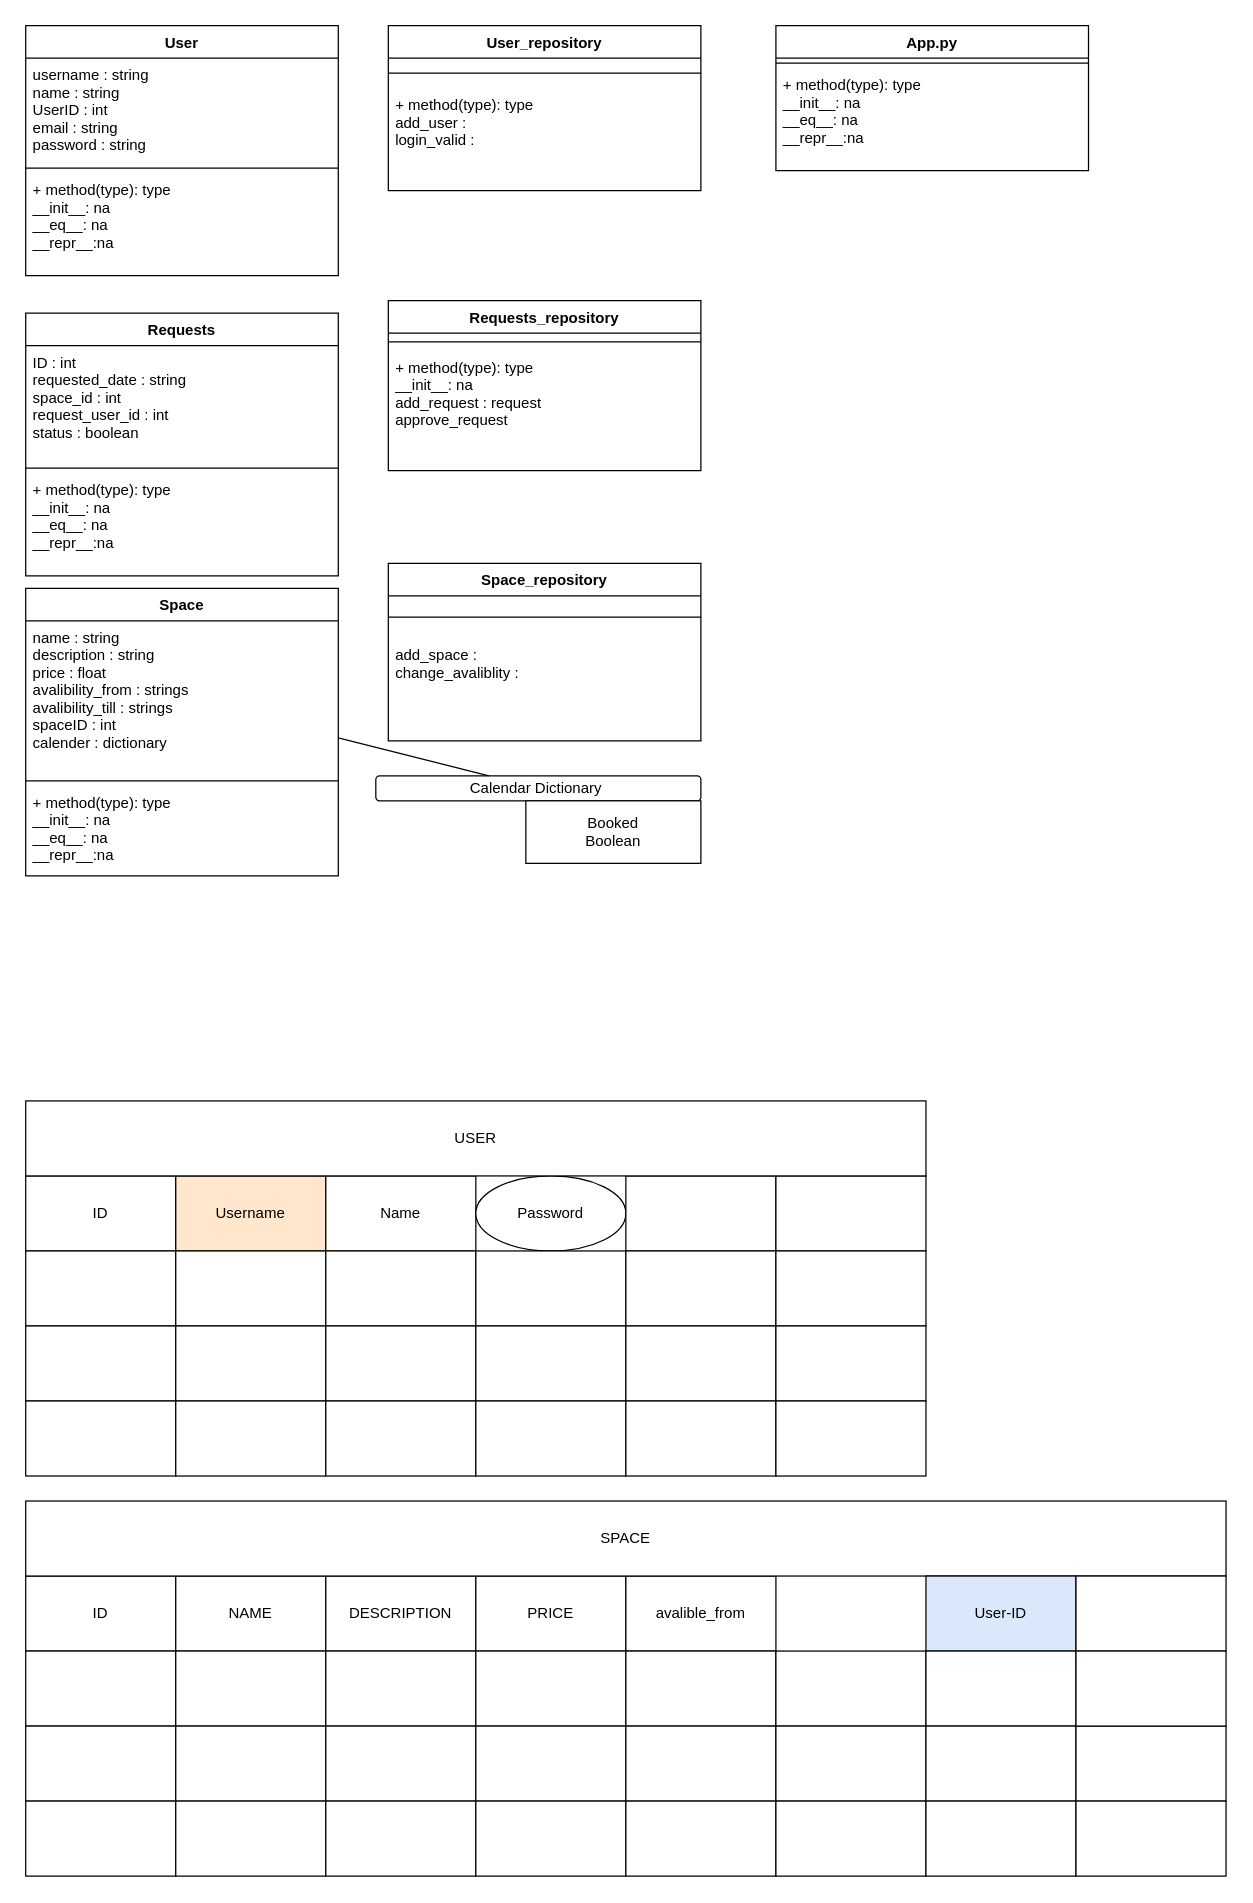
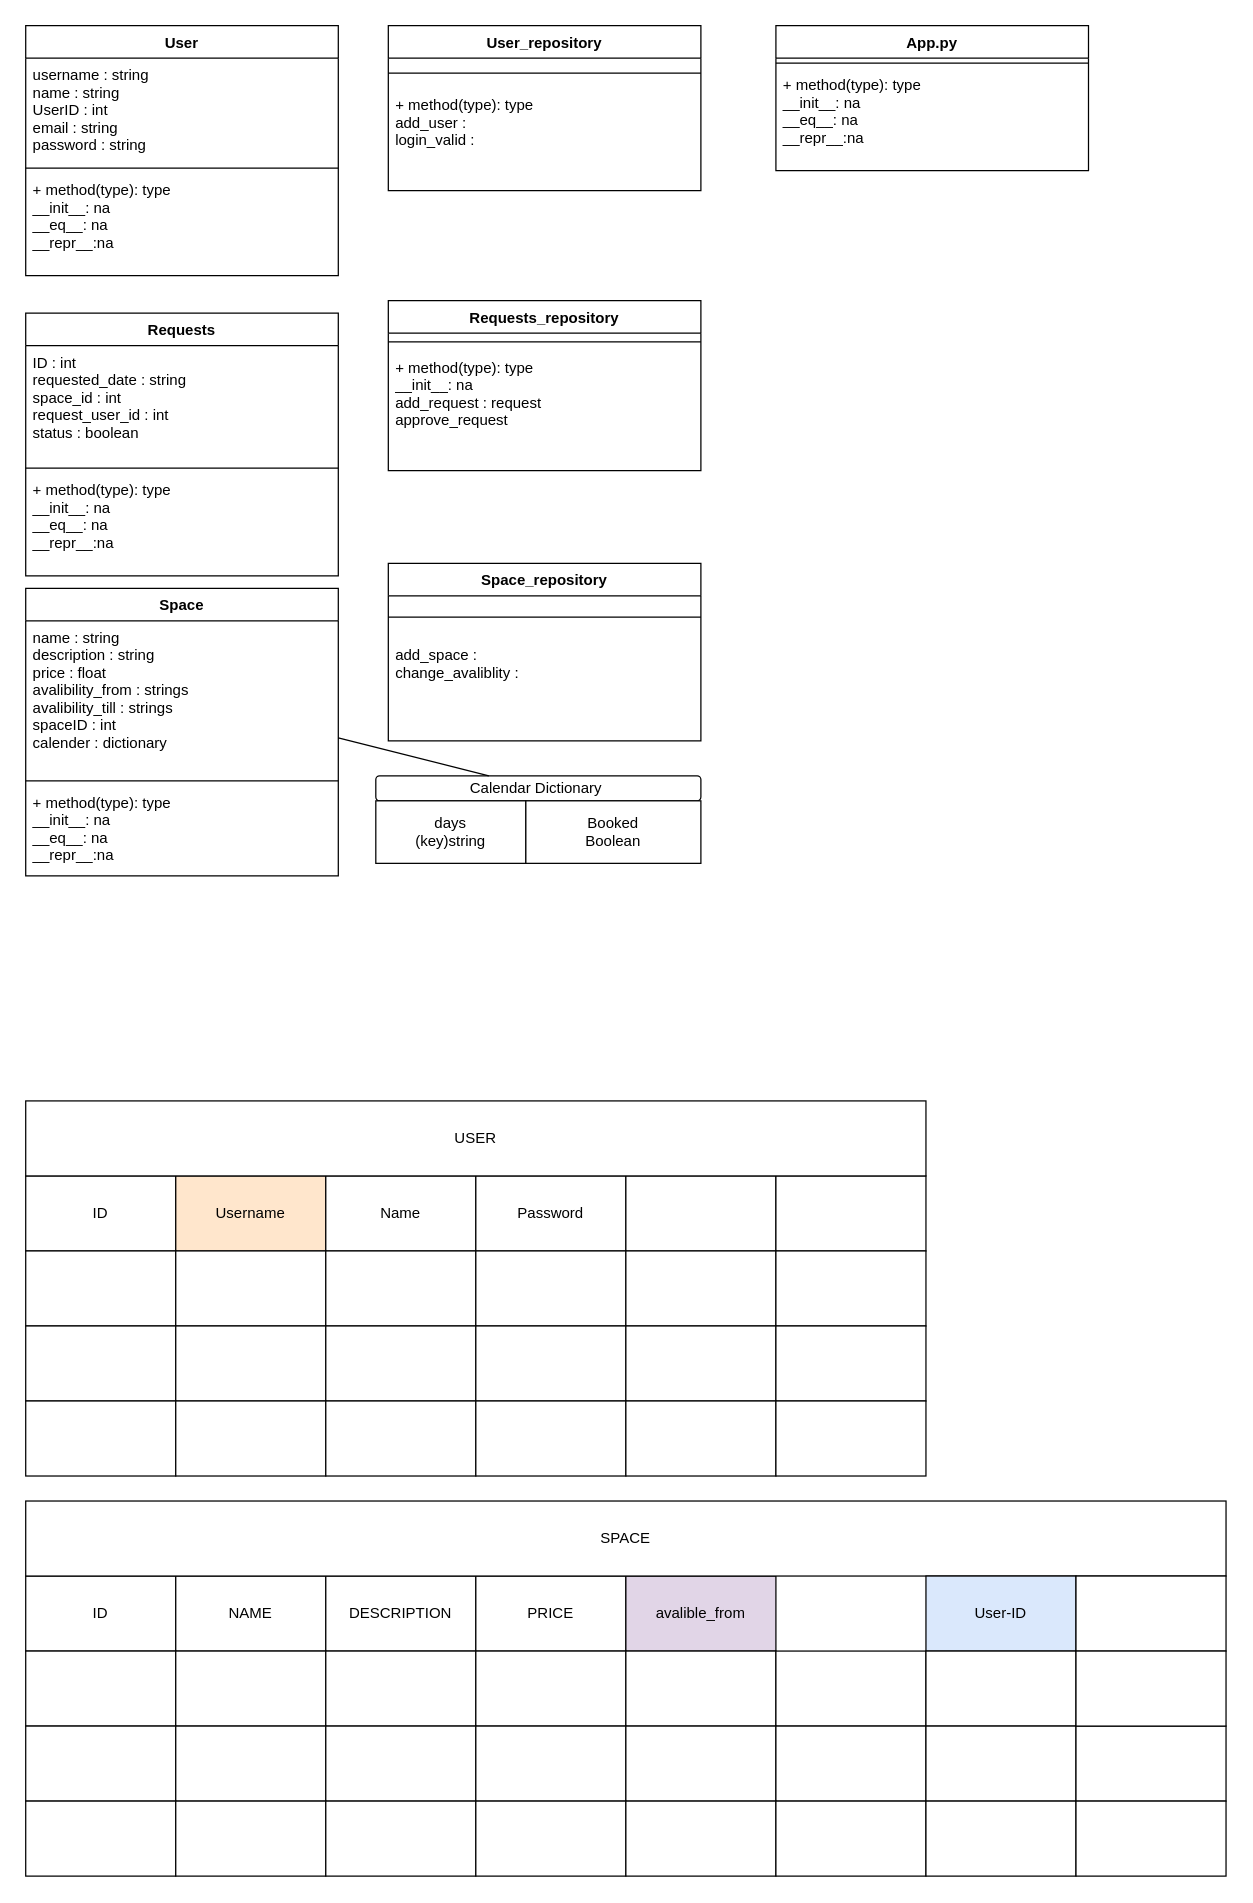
node "days (key)string": added
node "Password": shape ellipse -> rectangle
node "avalible_from": fillcolor #ffffff -> #e1d5e7
